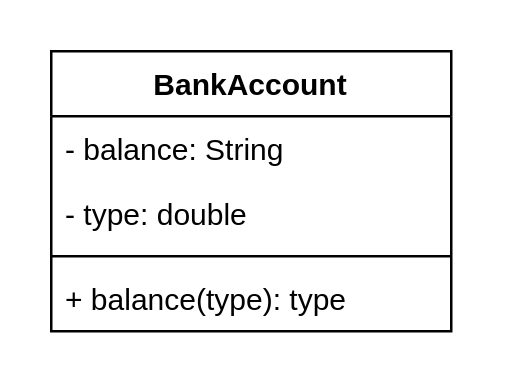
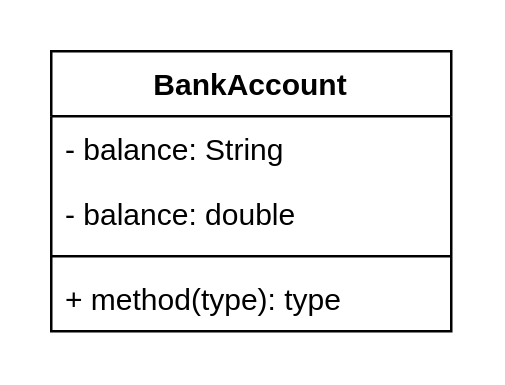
node "- type: double": label "- type: double" -> "- balance: double"
node "+ balance(type): type": label "+ balance(type): type" -> "+ method(type): type"
